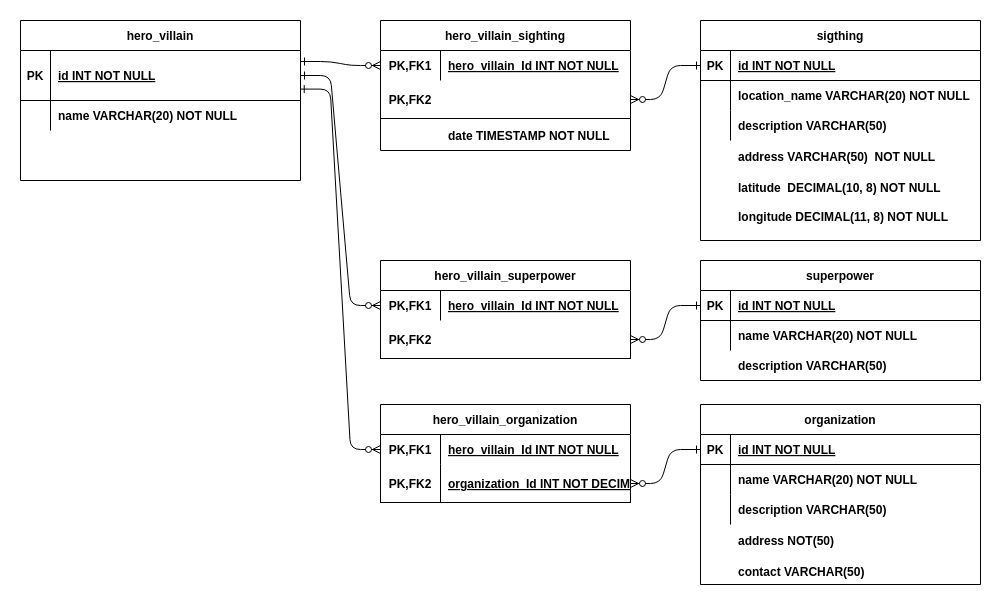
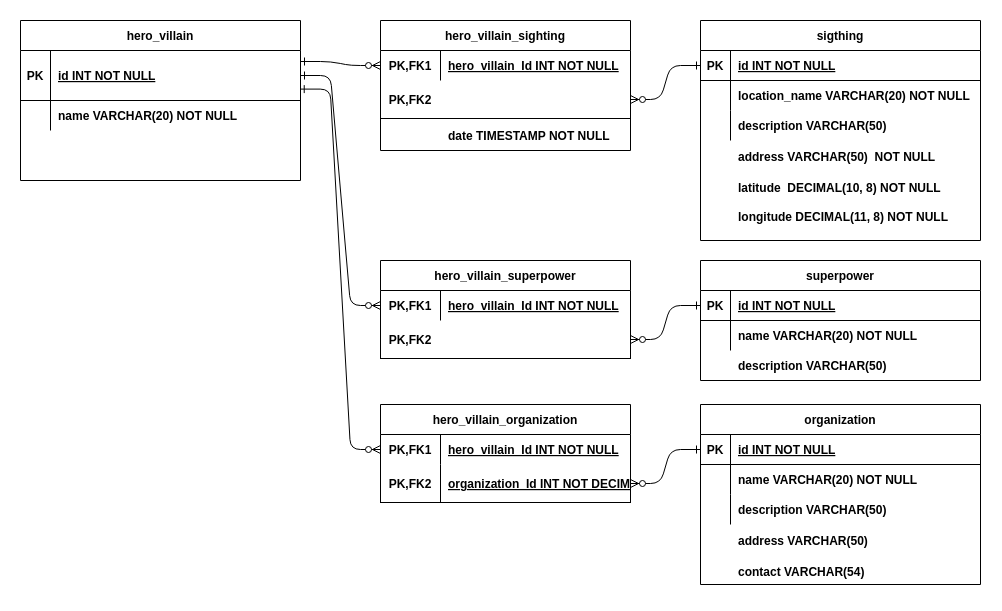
node "address NOT(50)": label "address NOT(50)" -> "address VARCHAR(50)"
node "contact VARCHAR(50)": label "contact VARCHAR(50)" -> "contact VARCHAR(54)"
